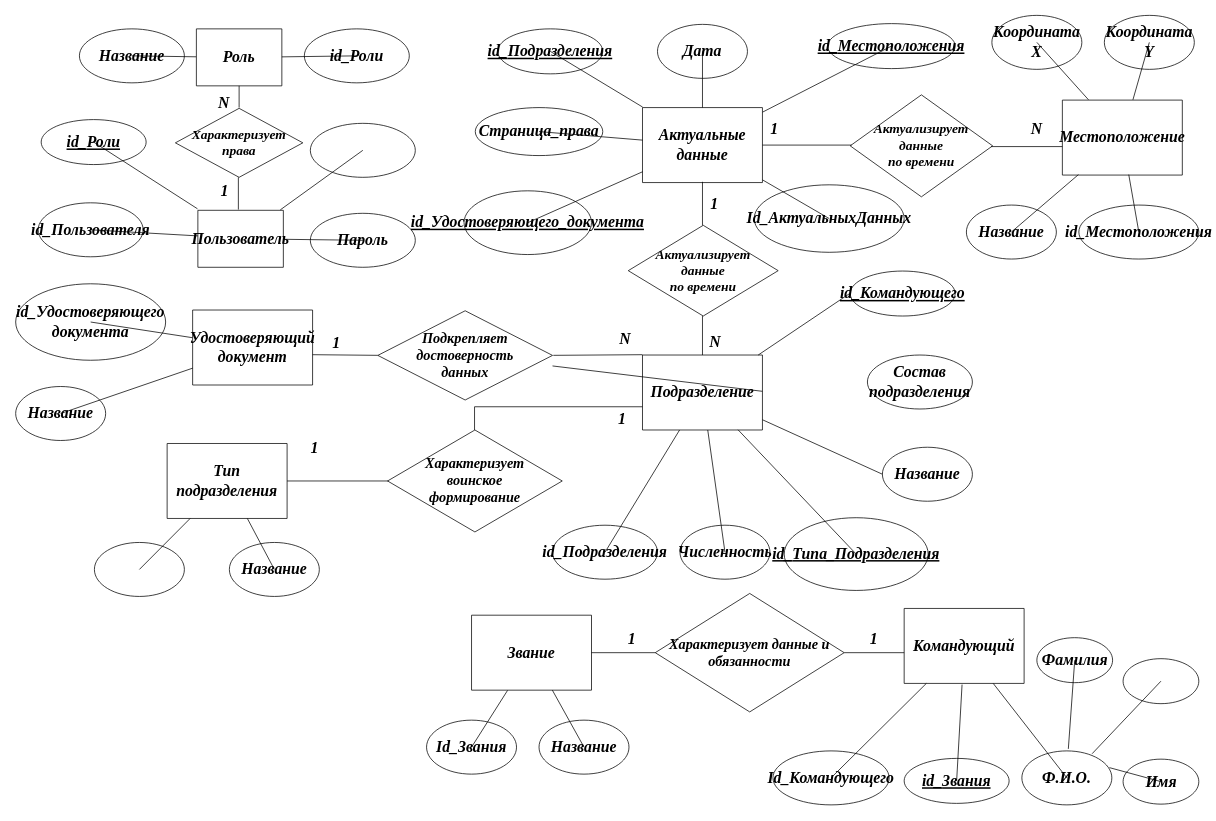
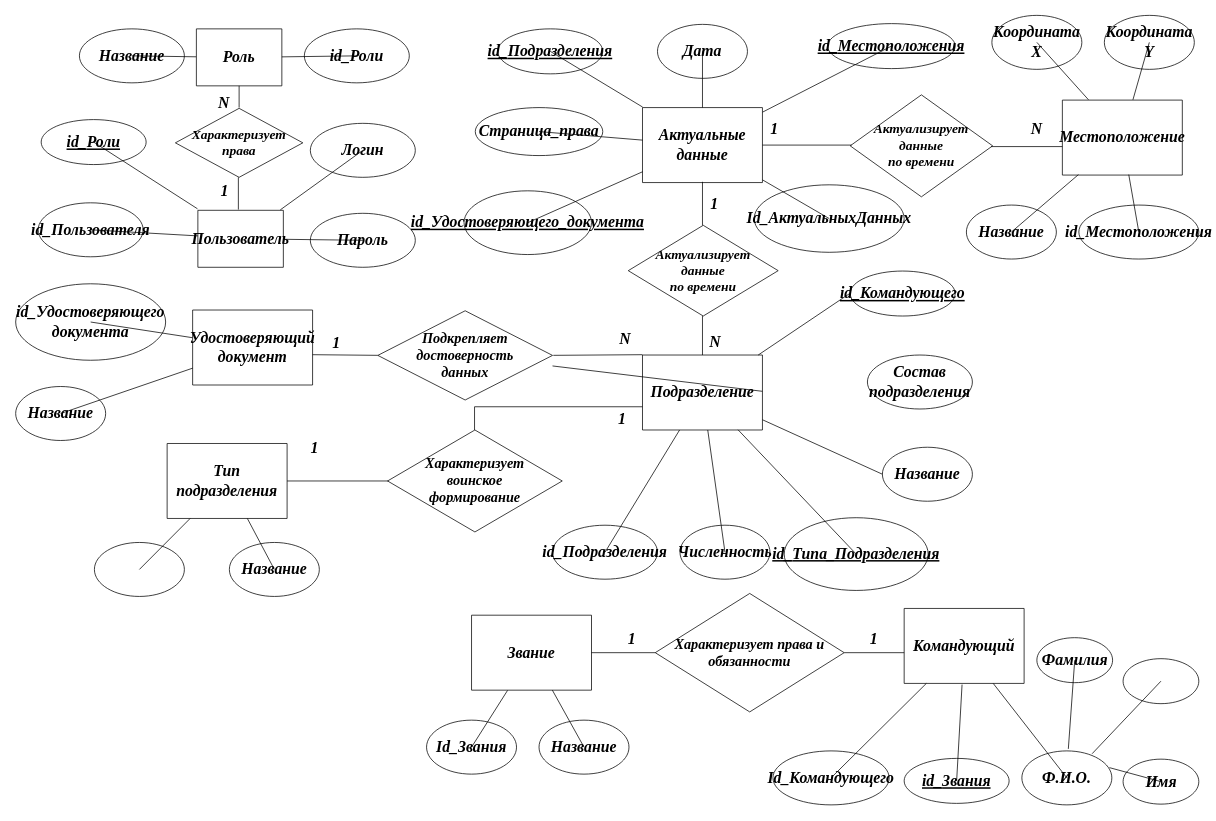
node "Логин": added
node "Характеризует данные и обязанности": label "Характеризует данные и обязанности" -> "Характеризует права и обязанности"
